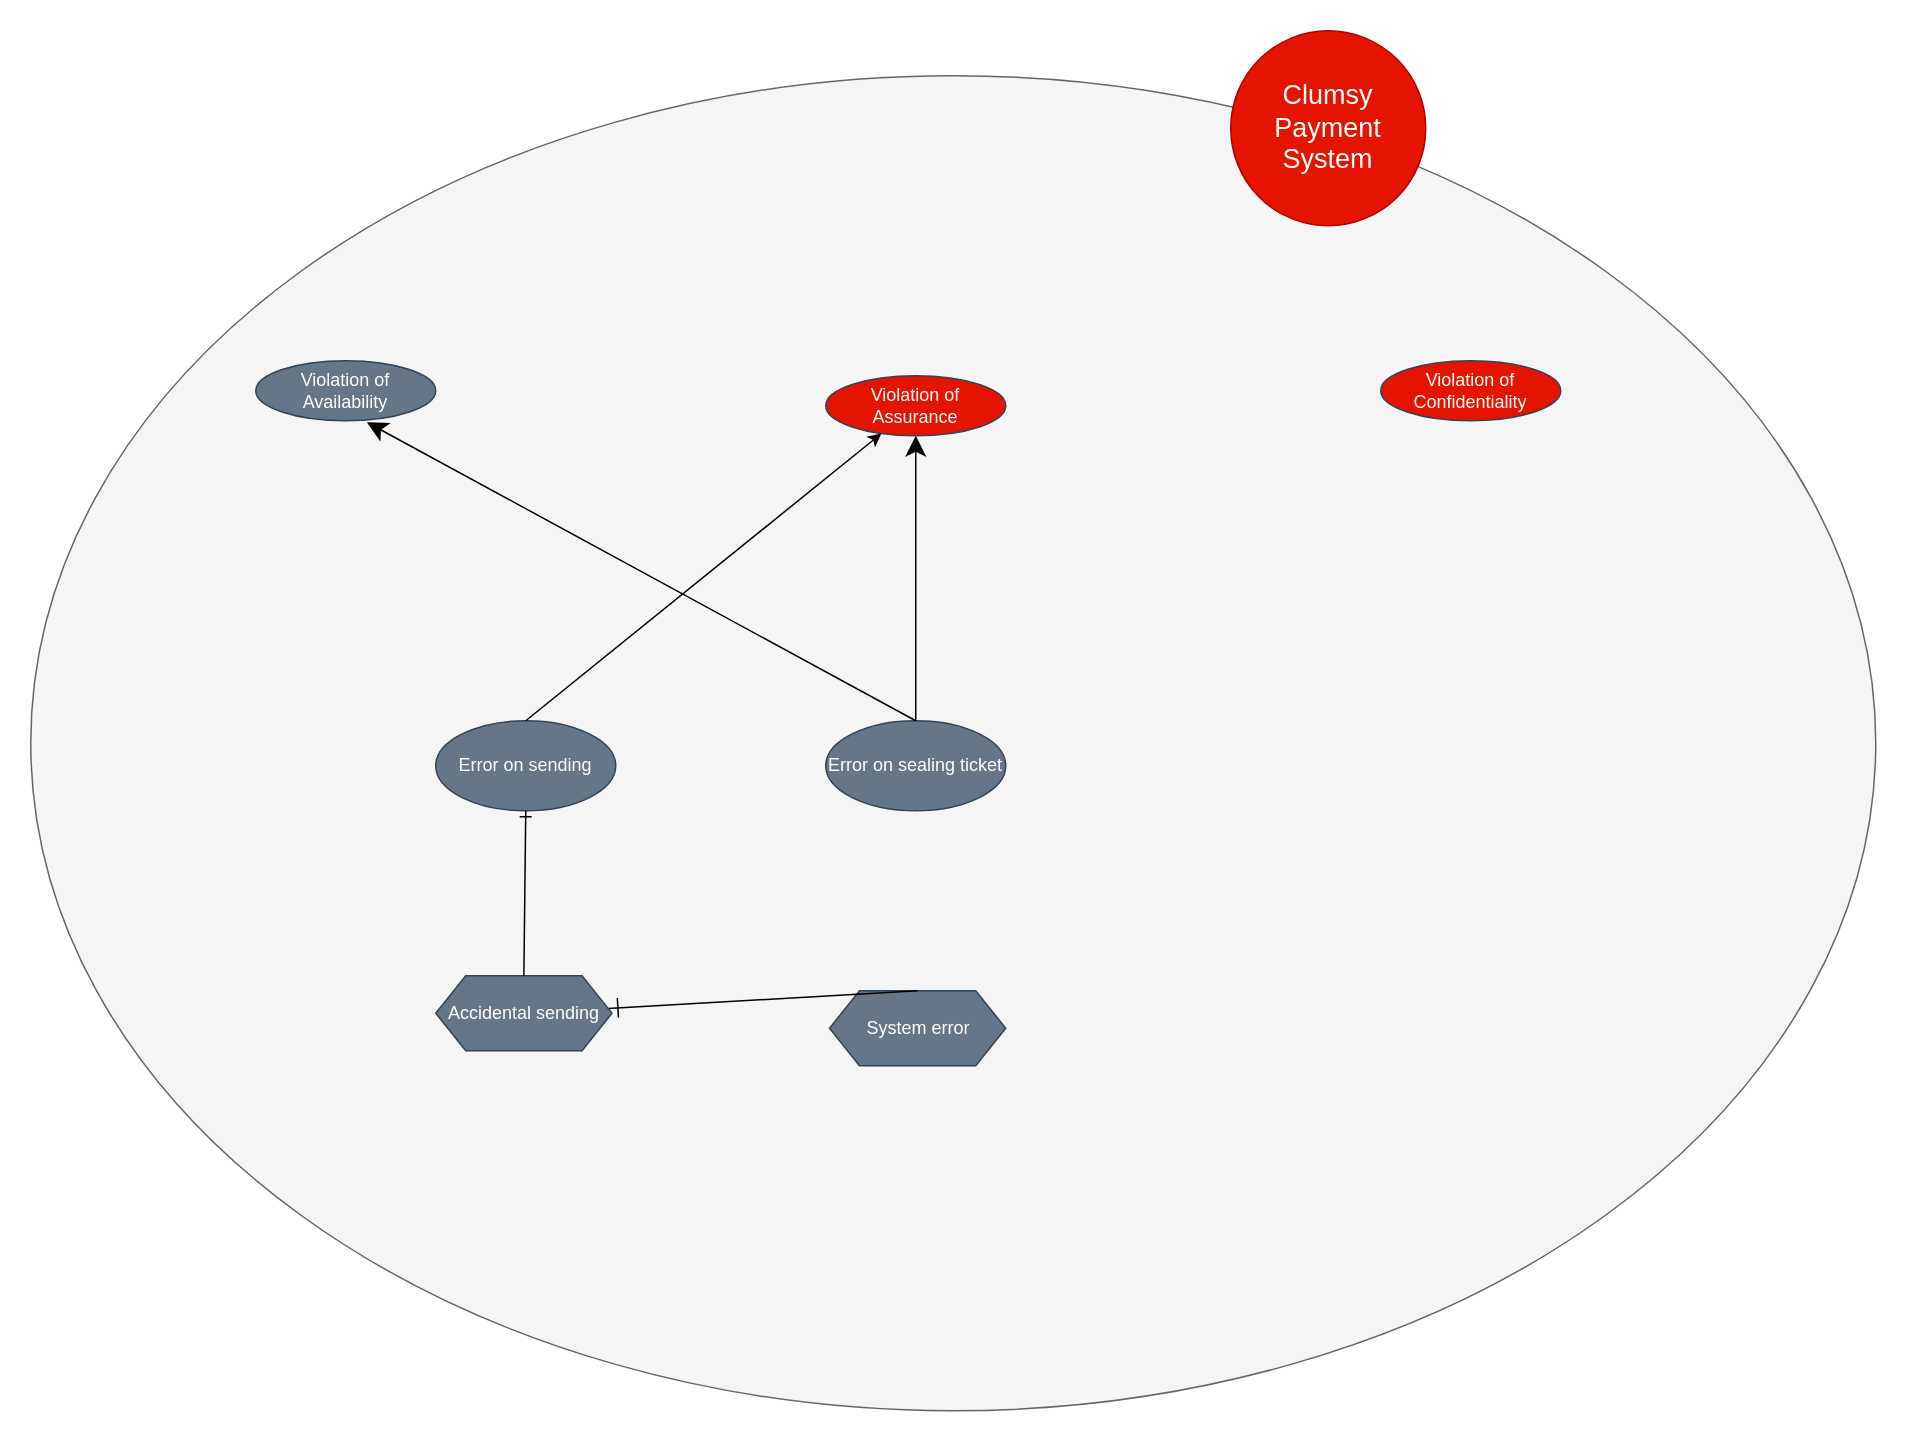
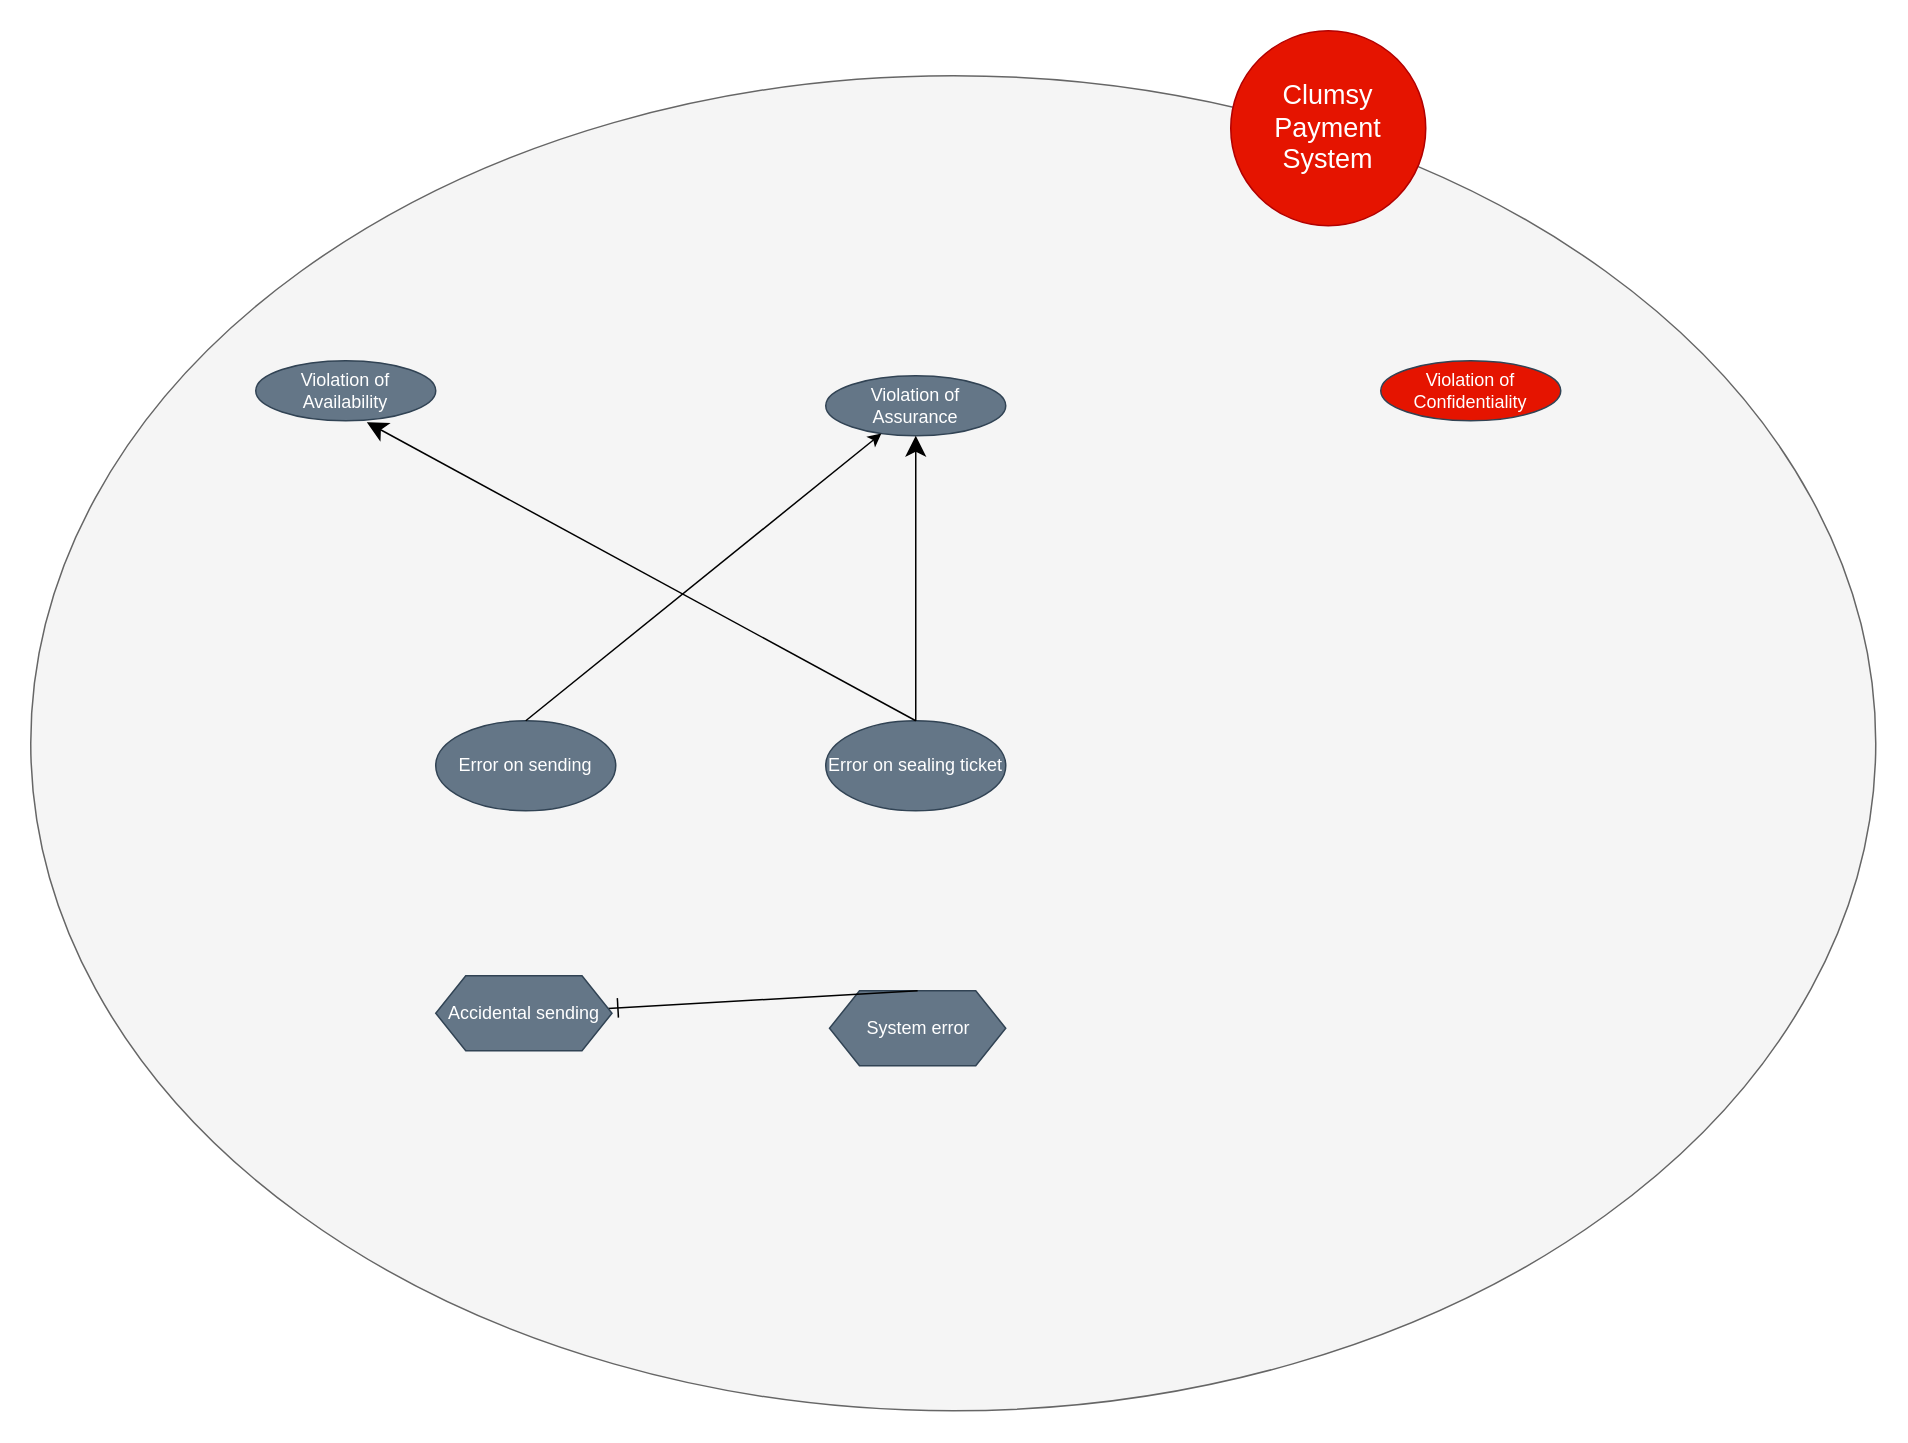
node "Violation of Assurance": fillcolor #e51400 -> #647687
edge "Accidental sending" -> "Error on sending": removed
